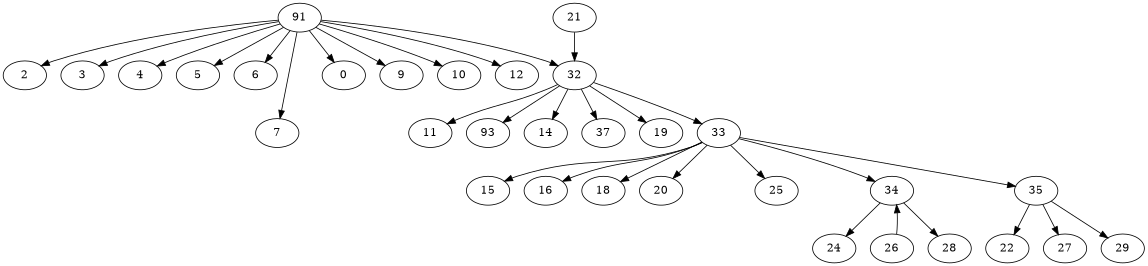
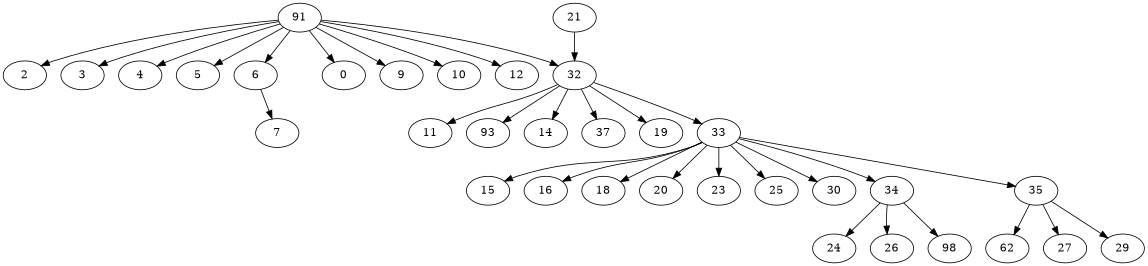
edge "91" -> "7": now "6" -> "7"
node "23": added
node "30": added
edge "26" -> "34": reversed
node "28": label "28" -> "98"
node "22": label "22" -> "62"
